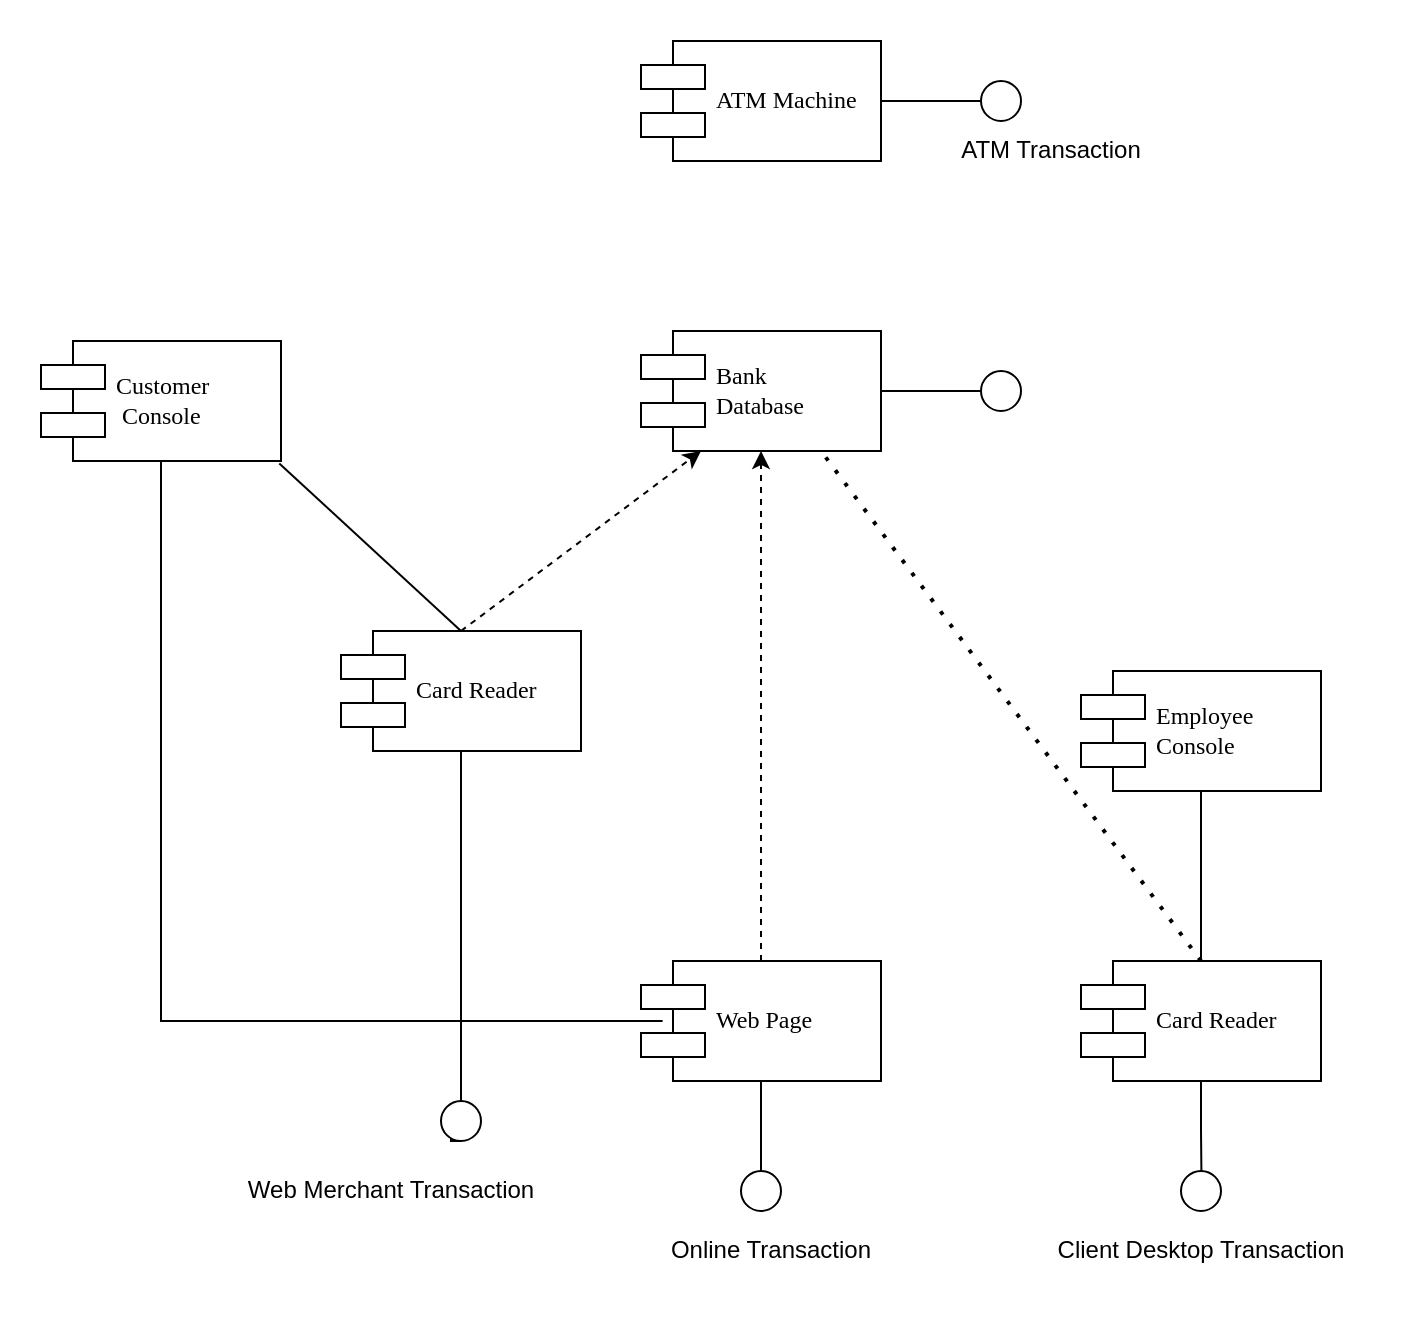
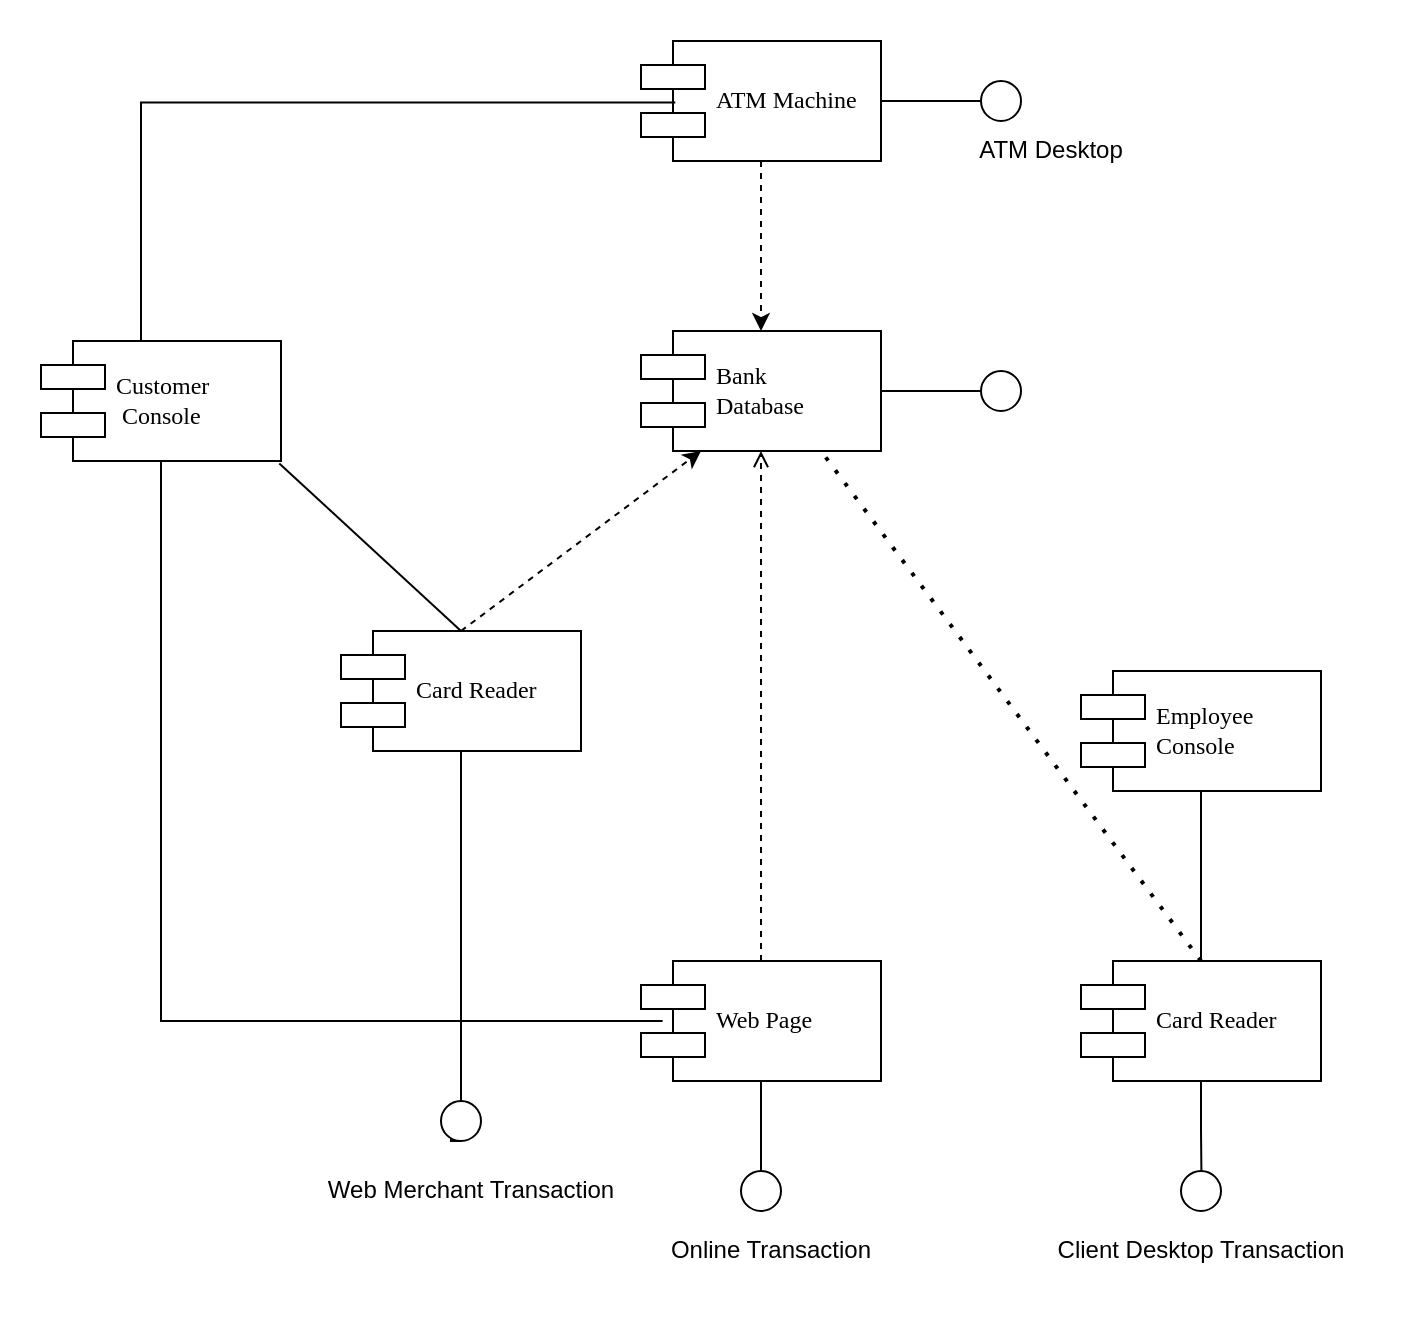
edge "ATM Machine" -- "Customer Console": added
node "ATM Transaction": label "ATM Transaction" -> "ATM Desktop"
edge "ATM Machine" -> "Bank Database": added
edge "Web Page" -> "Bank Database": arrowhead classic -> open
node "Web Merchant Transaction": moved (391, 1191) -> (471, 1191)
